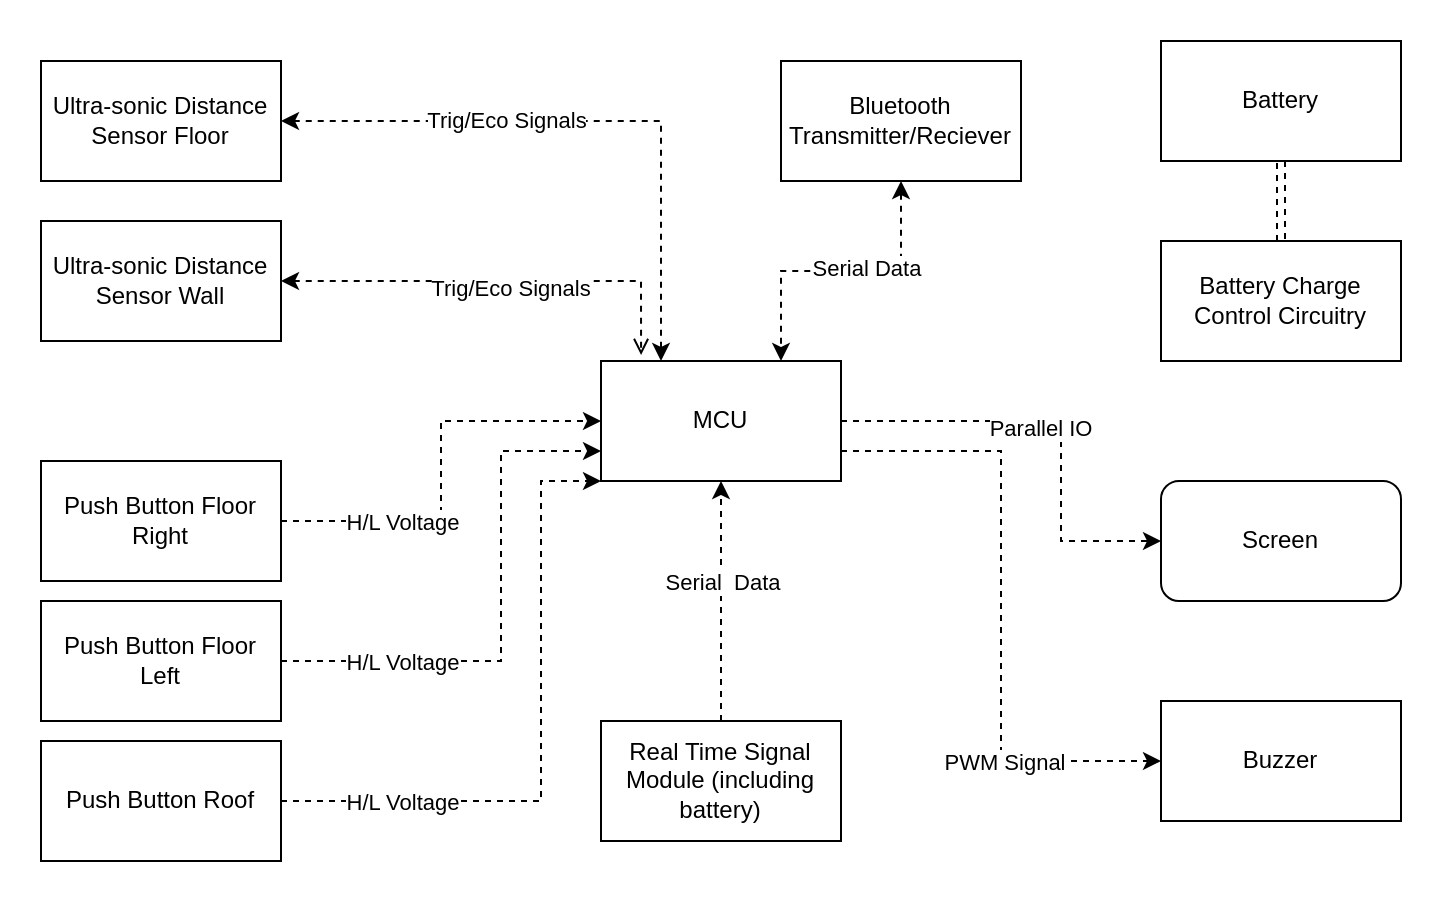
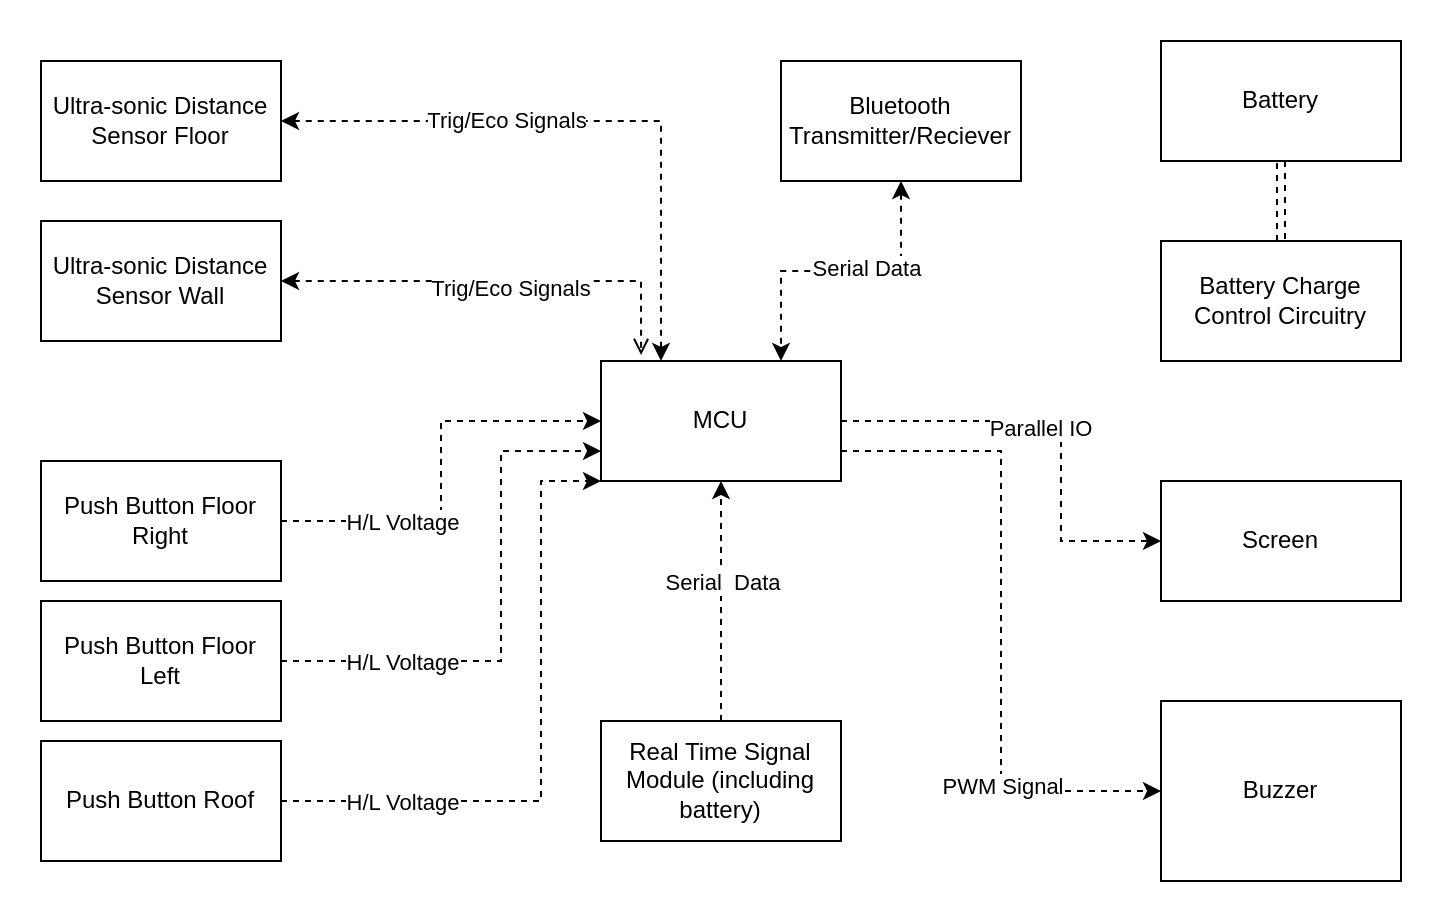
node "Screen": shape rounded rectangle -> rectangle
node "Buzzer": size 240x120 -> 240x180
